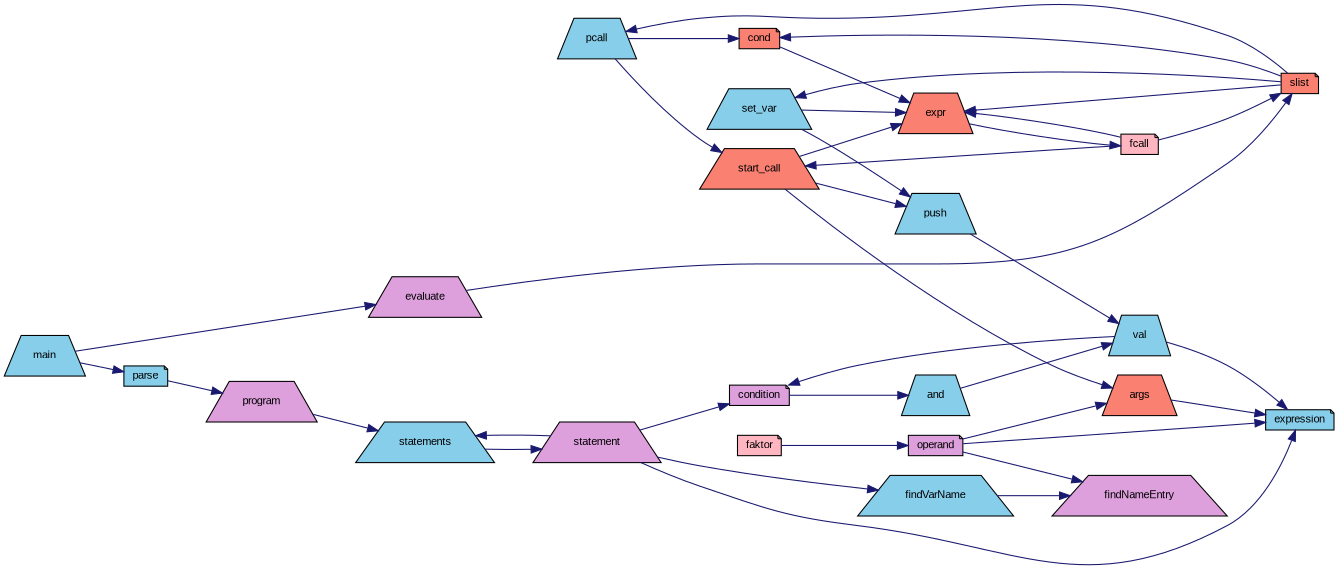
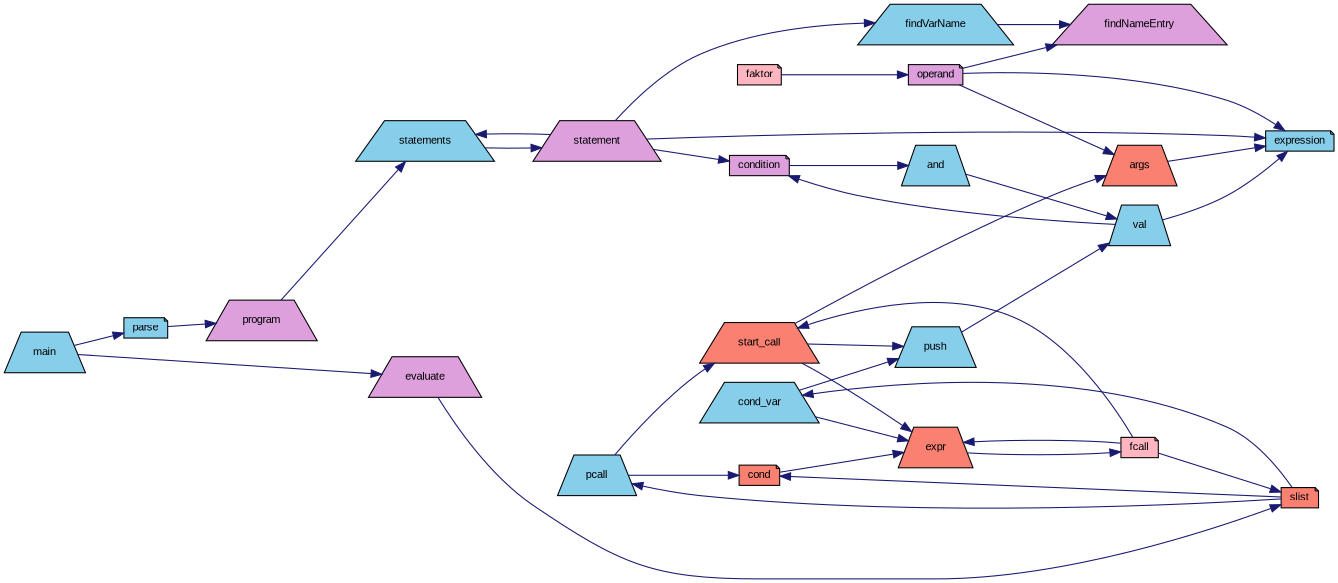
edge "slist" -> "expr": removed
node "set_var": label "set_var" -> "cond_var"
